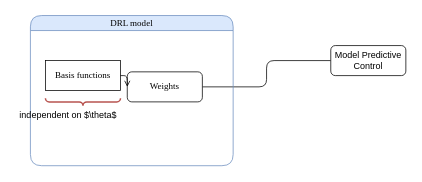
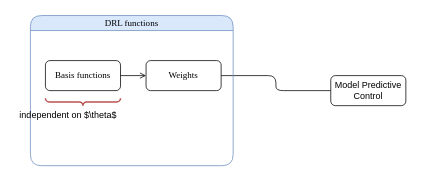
node "DRL model": label "DRL model" -> "DRL functions"
node "Model Predictive Control": moved (368, 60) -> (368, 90)
node "Basis functions": shape rectangle -> rounded rectangle
node "Weights": moved (165, 87) -> (183, 75)
